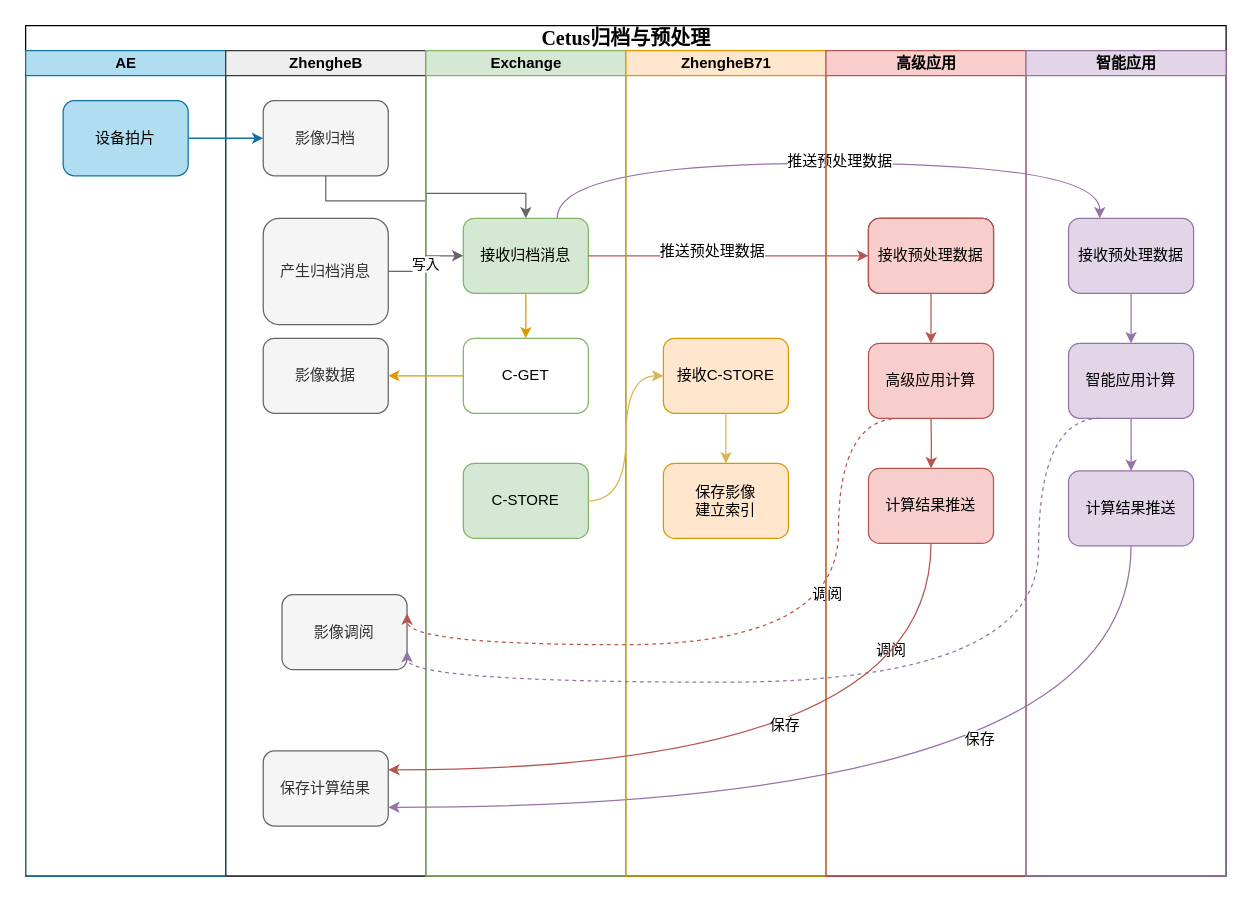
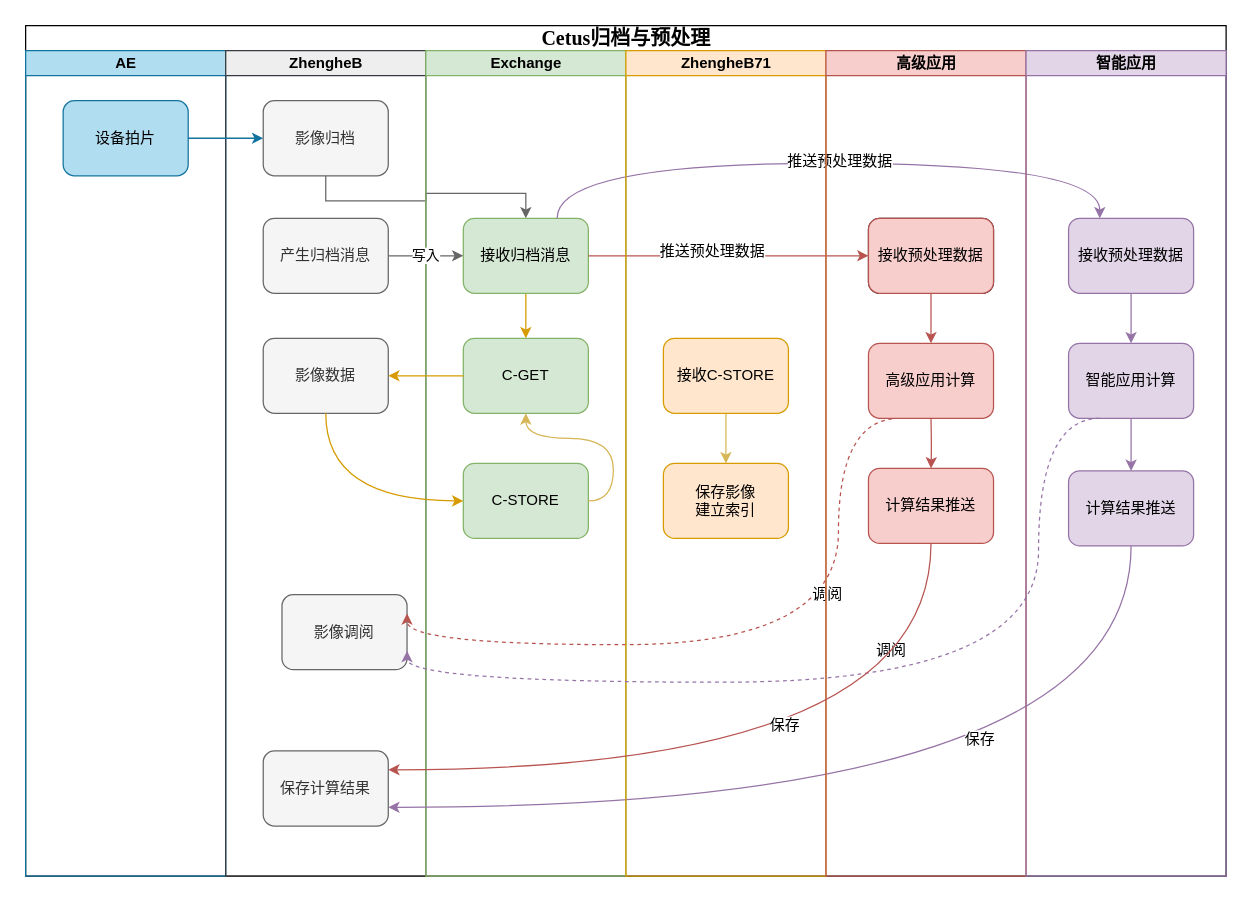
node "产生归档消息": size 125x106 -> 125x75
node "C-GET": fillcolor #ffffff -> #d5e8d4
edge "C-STORE" -> "接收C-STORE": now "C-STORE" -> "C-GET"
edge "影像数据" -> "C-STORE": added
